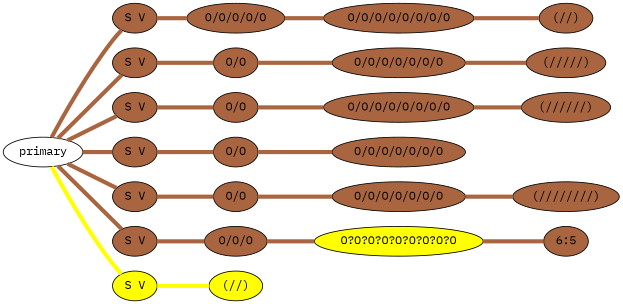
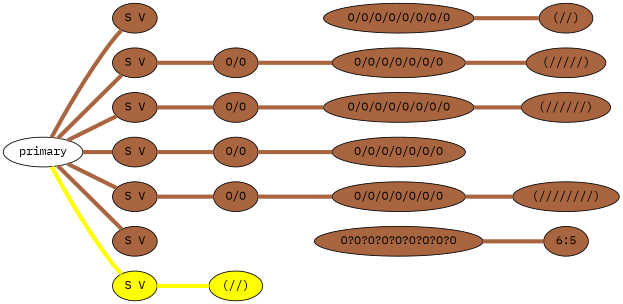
node "O/O/O/O/O": removed
node "O/O/O": removed
node "O?O?O?O?O?O?O?O?O": fillcolor yellow -> #a86540
